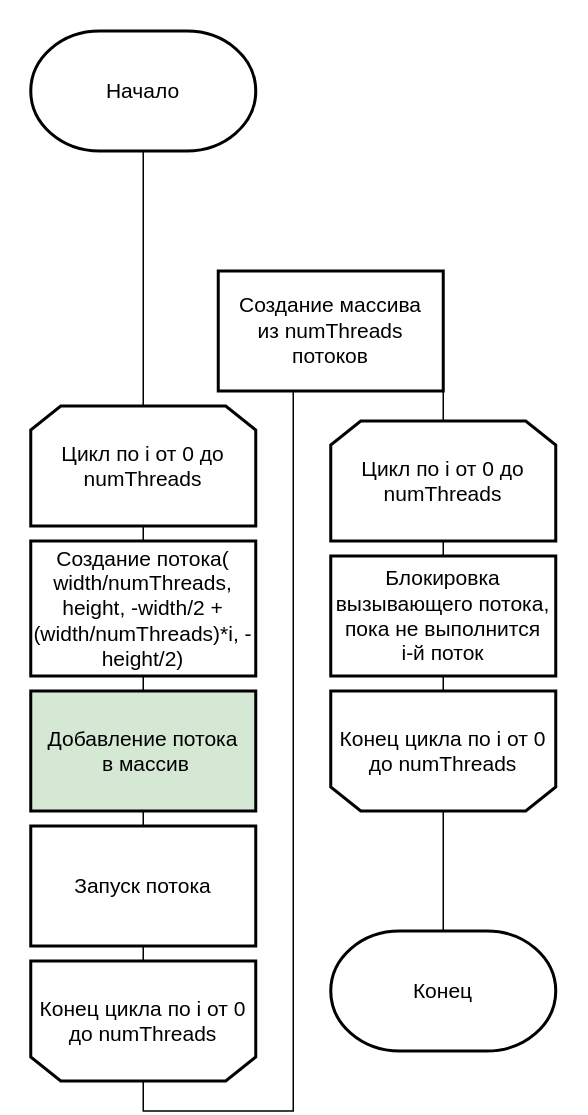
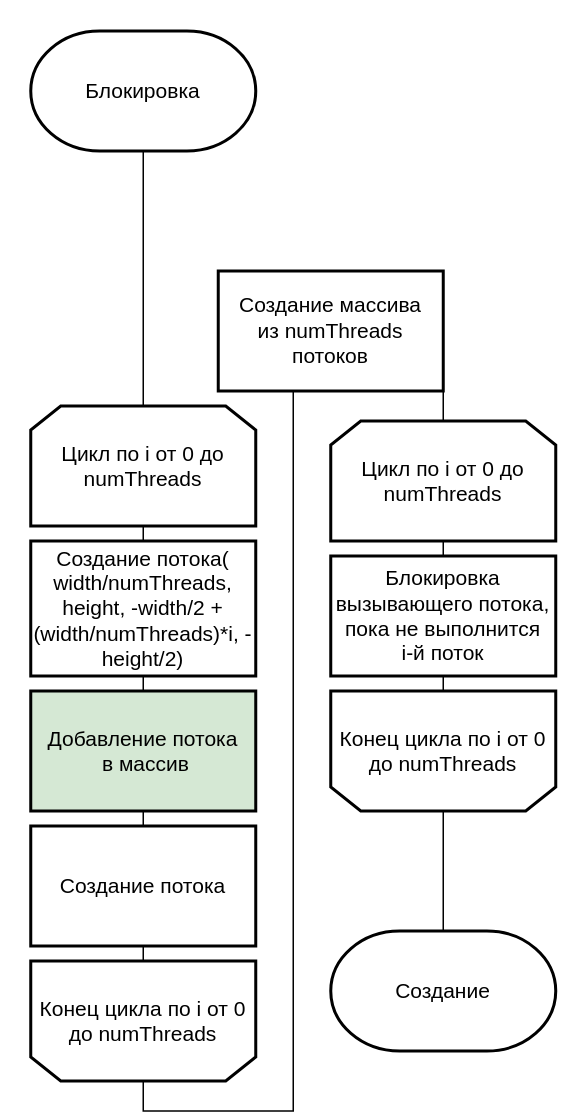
node "Начало": label "Начало" -> "Блокировка"
node "Запуск потока": label "Запуск потока" -> "Создание потока"
node "Конец": label "Конец" -> "Создание"
